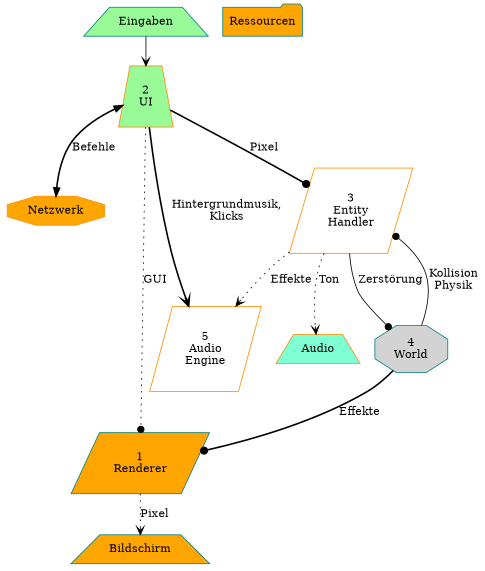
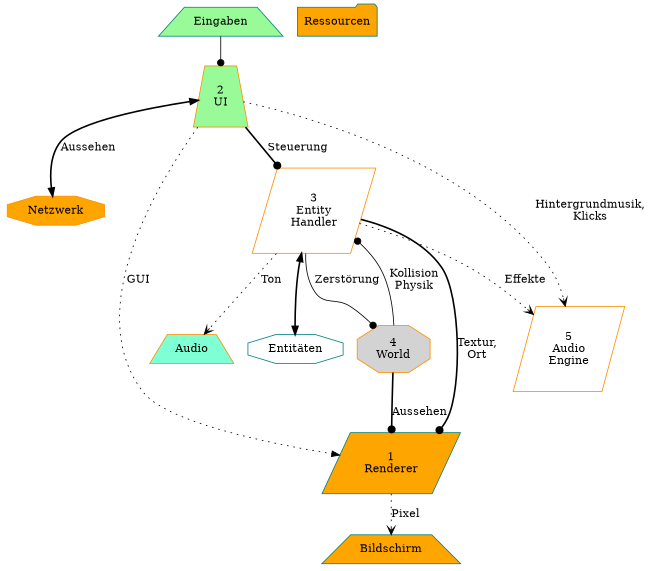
edge "Eingaben" -> "2 UI": arrowhead vee -> dot
edge "2 UI" -- "Netzwerk": label "Befehle" -> "Aussehen"
edge "2 UI" -> "3 Entity Handler": label "Pixel" -> "Steuerung"
edge "2 UI" -> "5 Audio Engine": style bold -> dotted
edge "2 UI" -> "1 Renderer": arrowhead dot -> normal
edge "3 Entity Handler" -> "1 Renderer": added, label "Textur, Ort"
node "Entitäten": added
node "4 World": color teal -> darkorange
edge "4 World" -> "1 Renderer": label "Effekte" -> "Aussehen"
